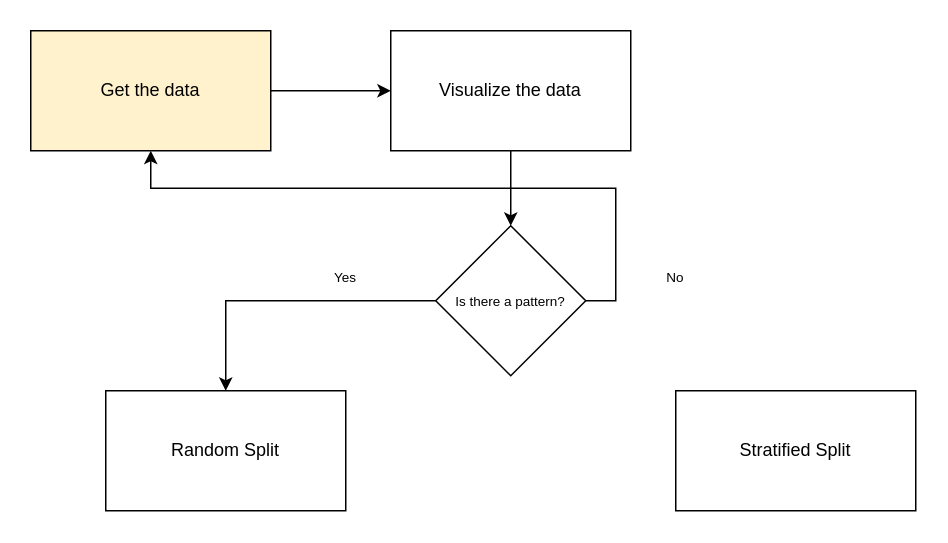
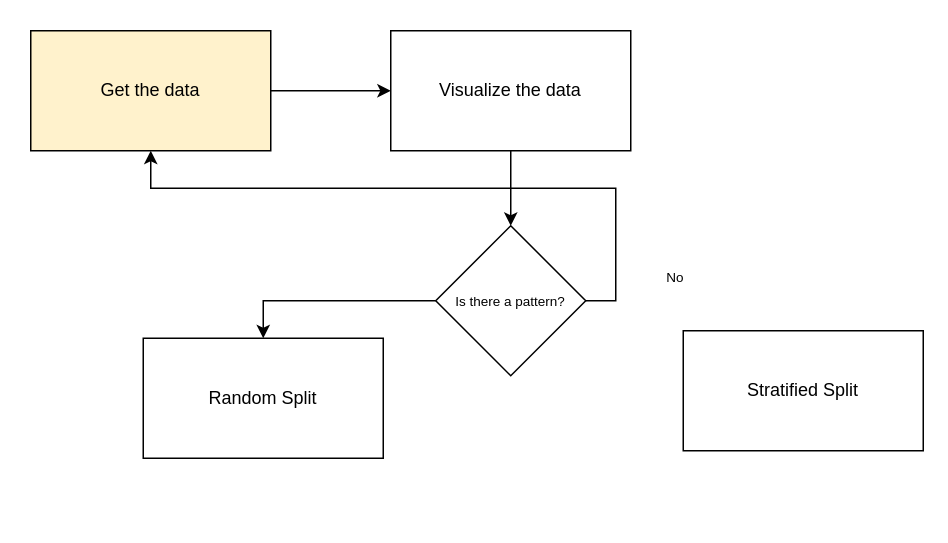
node "Yes": removed
node "Random Split": moved (226, 451) -> (263, 398)
node "Stratified Split": moved (796, 451) -> (803, 391)
